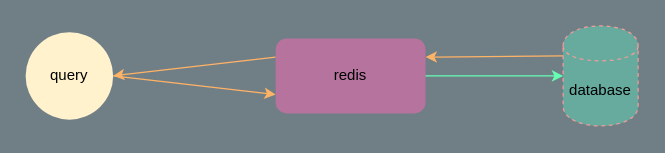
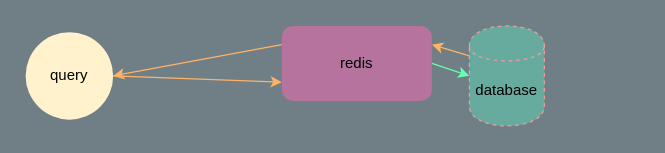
node "redis": moved (351, 76) -> (357, 63)
node "database": moved (601, 76) -> (507, 76)
